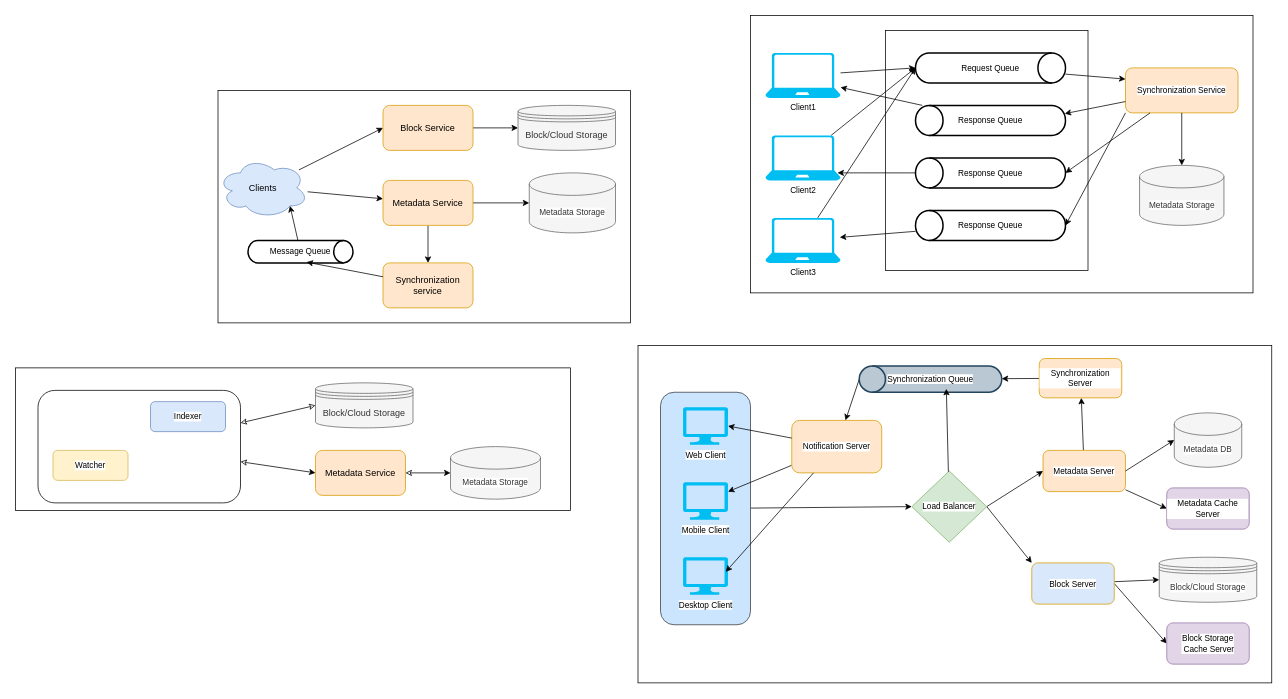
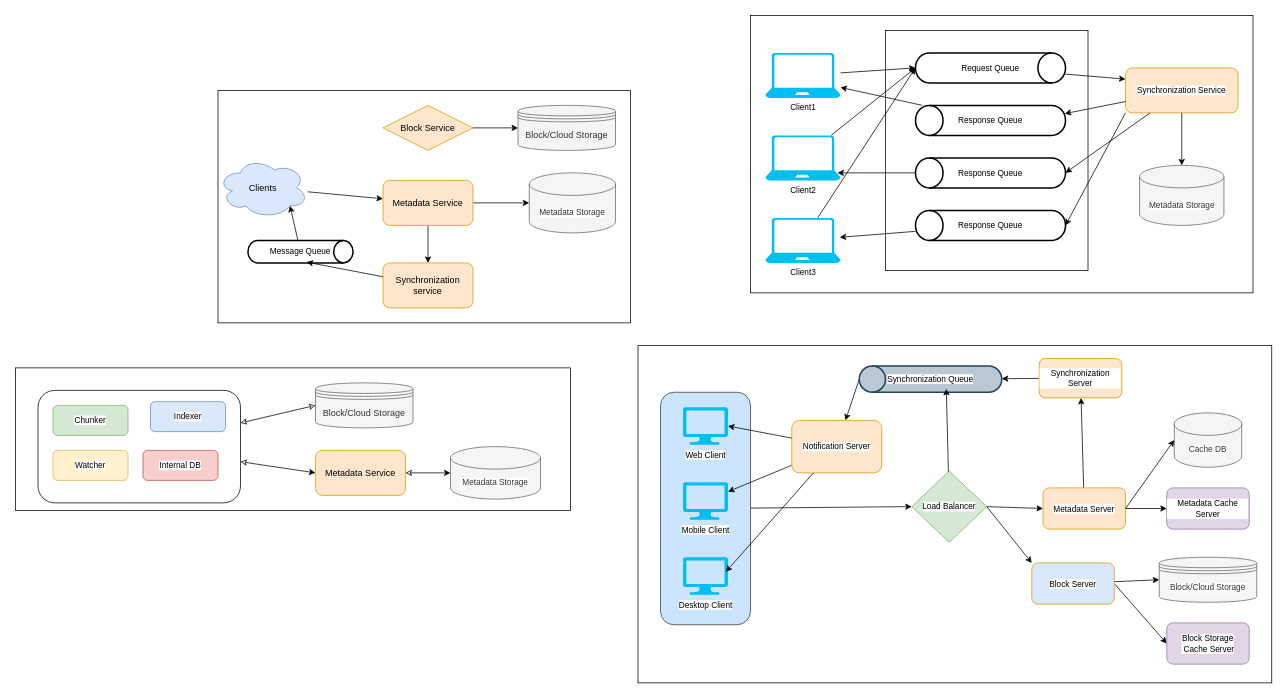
node "Block Service": shape rounded rectangle -> diamond
edge "Clients" -> "Block Service": removed
node "Chunker": added
node "Metadata DB": label "Metadata DB" -> "Cache DB"
node "Internal DB": added
node "Metadata Server": moved (1084, 471) -> (1084, 509)
